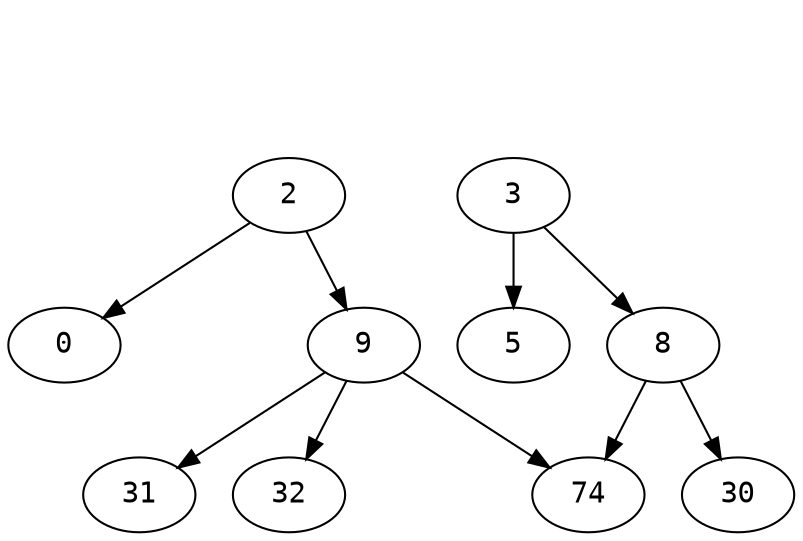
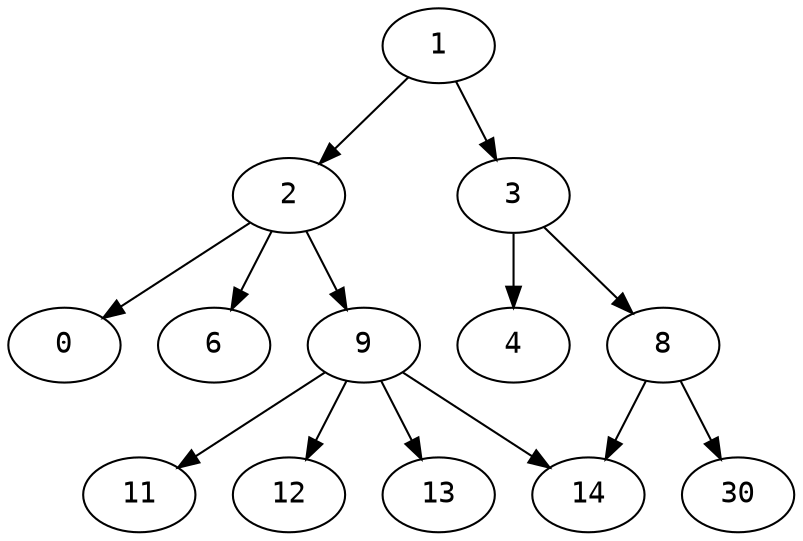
node "1": added
node "6": added
node "5": label "5" -> "4"
node "31": label "31" -> "11"
node "32": label "32" -> "12"
node "13": added
node "74": label "74" -> "14"
